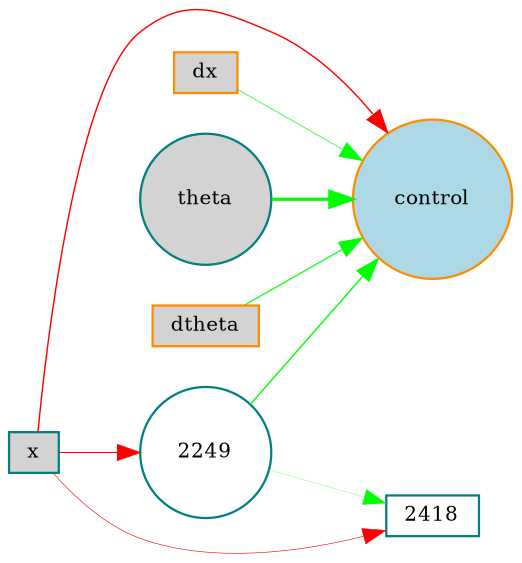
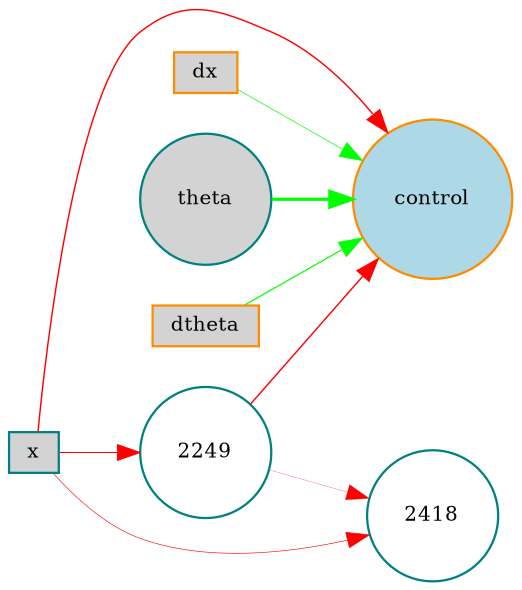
edge "2249" -> "control": color green -> red
edge "2249" -> "2418": color green -> red
node "2418": shape box -> circle
